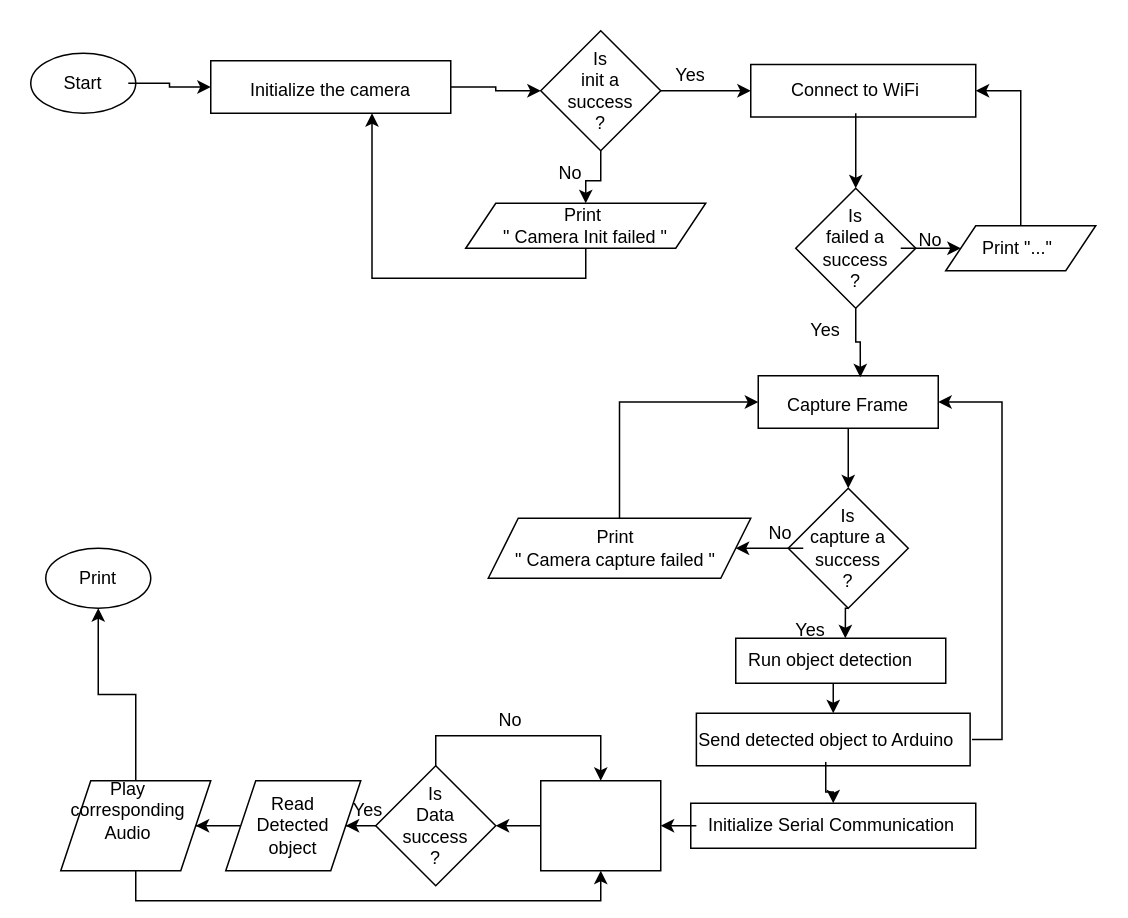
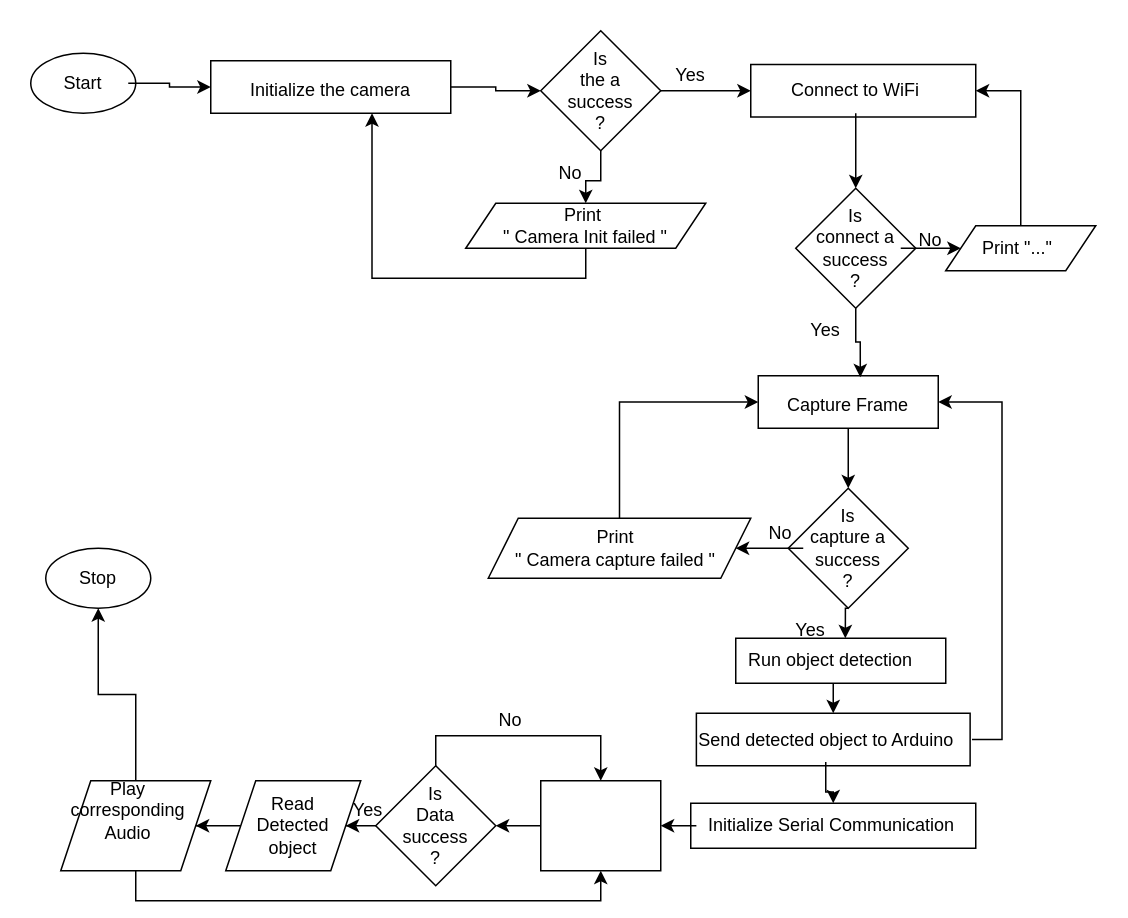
node "Is init a success ?": label "Is init a success ?" -> "Is the a success ?"
node "Is failed a success ?": label "Is failed a success ?" -> "Is connect a success ?"
node "Print": label "Print" -> "Stop"
